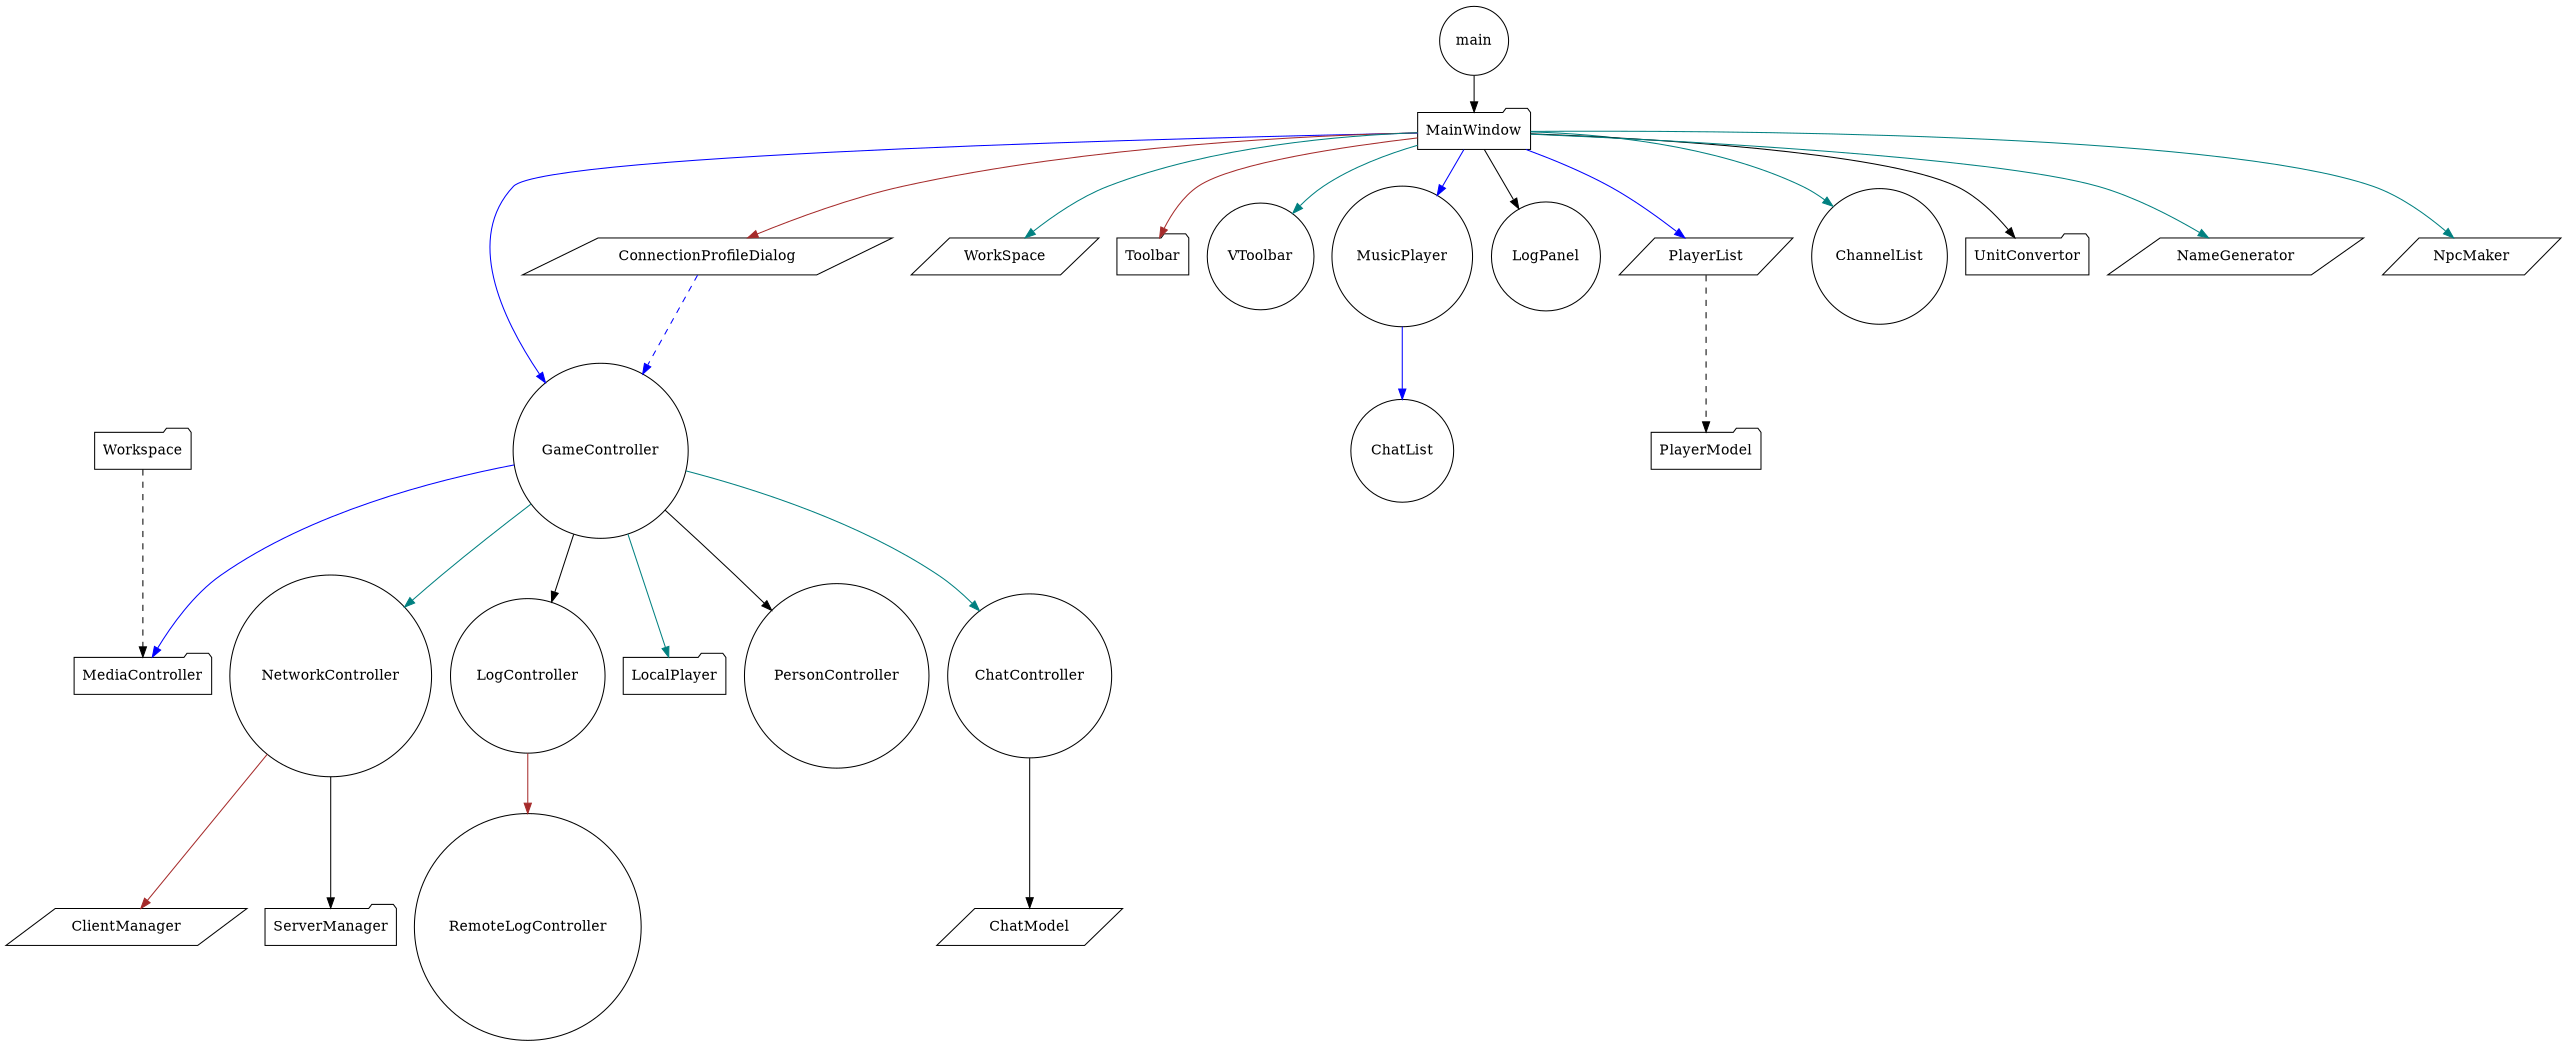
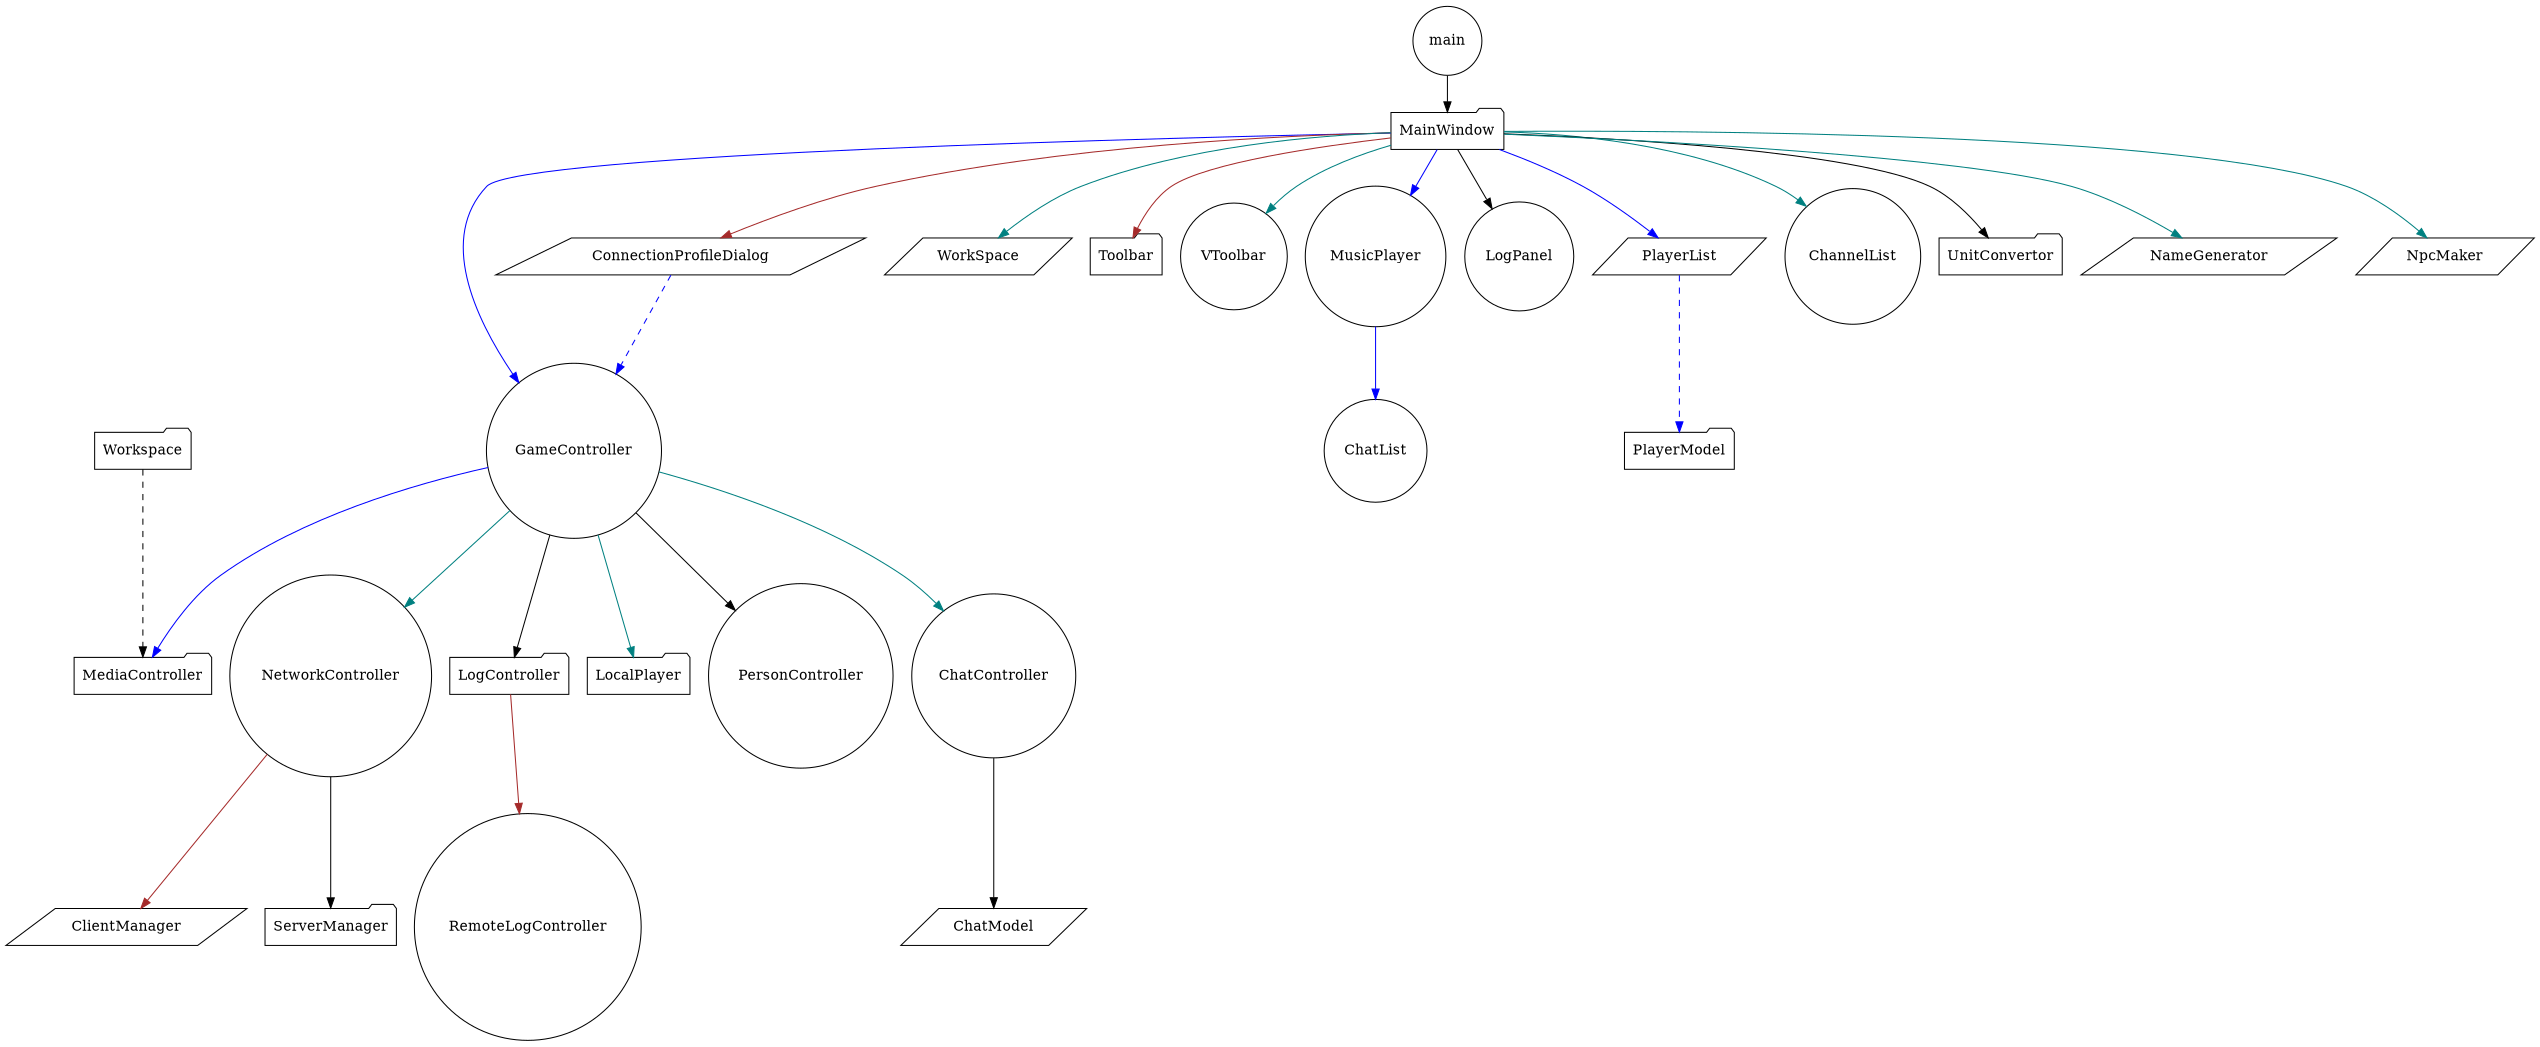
edge "PlayerList" -> "PlayerModel": color black -> blue
node "LogController": shape circle -> folder
